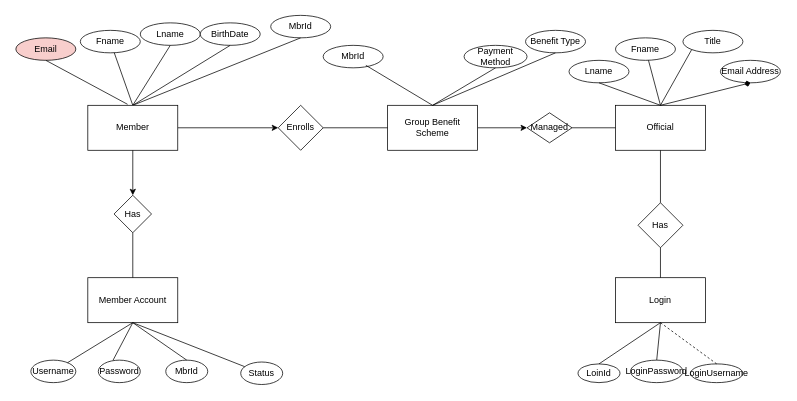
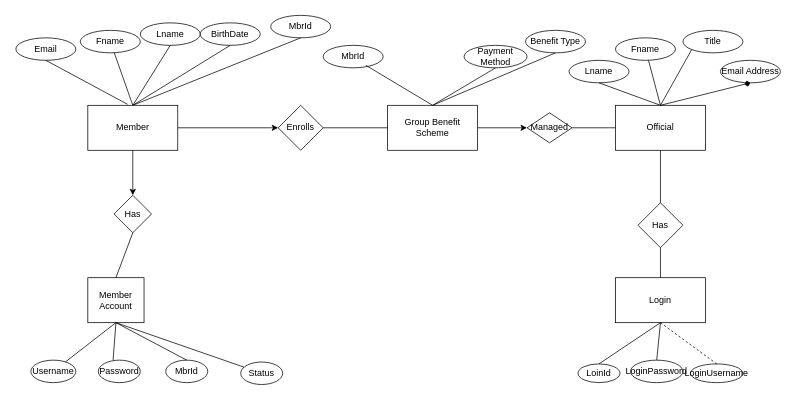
node "Email": fillcolor #f8cecc -> #ffffff
node "Member Account": size 90x45 -> 56x45
